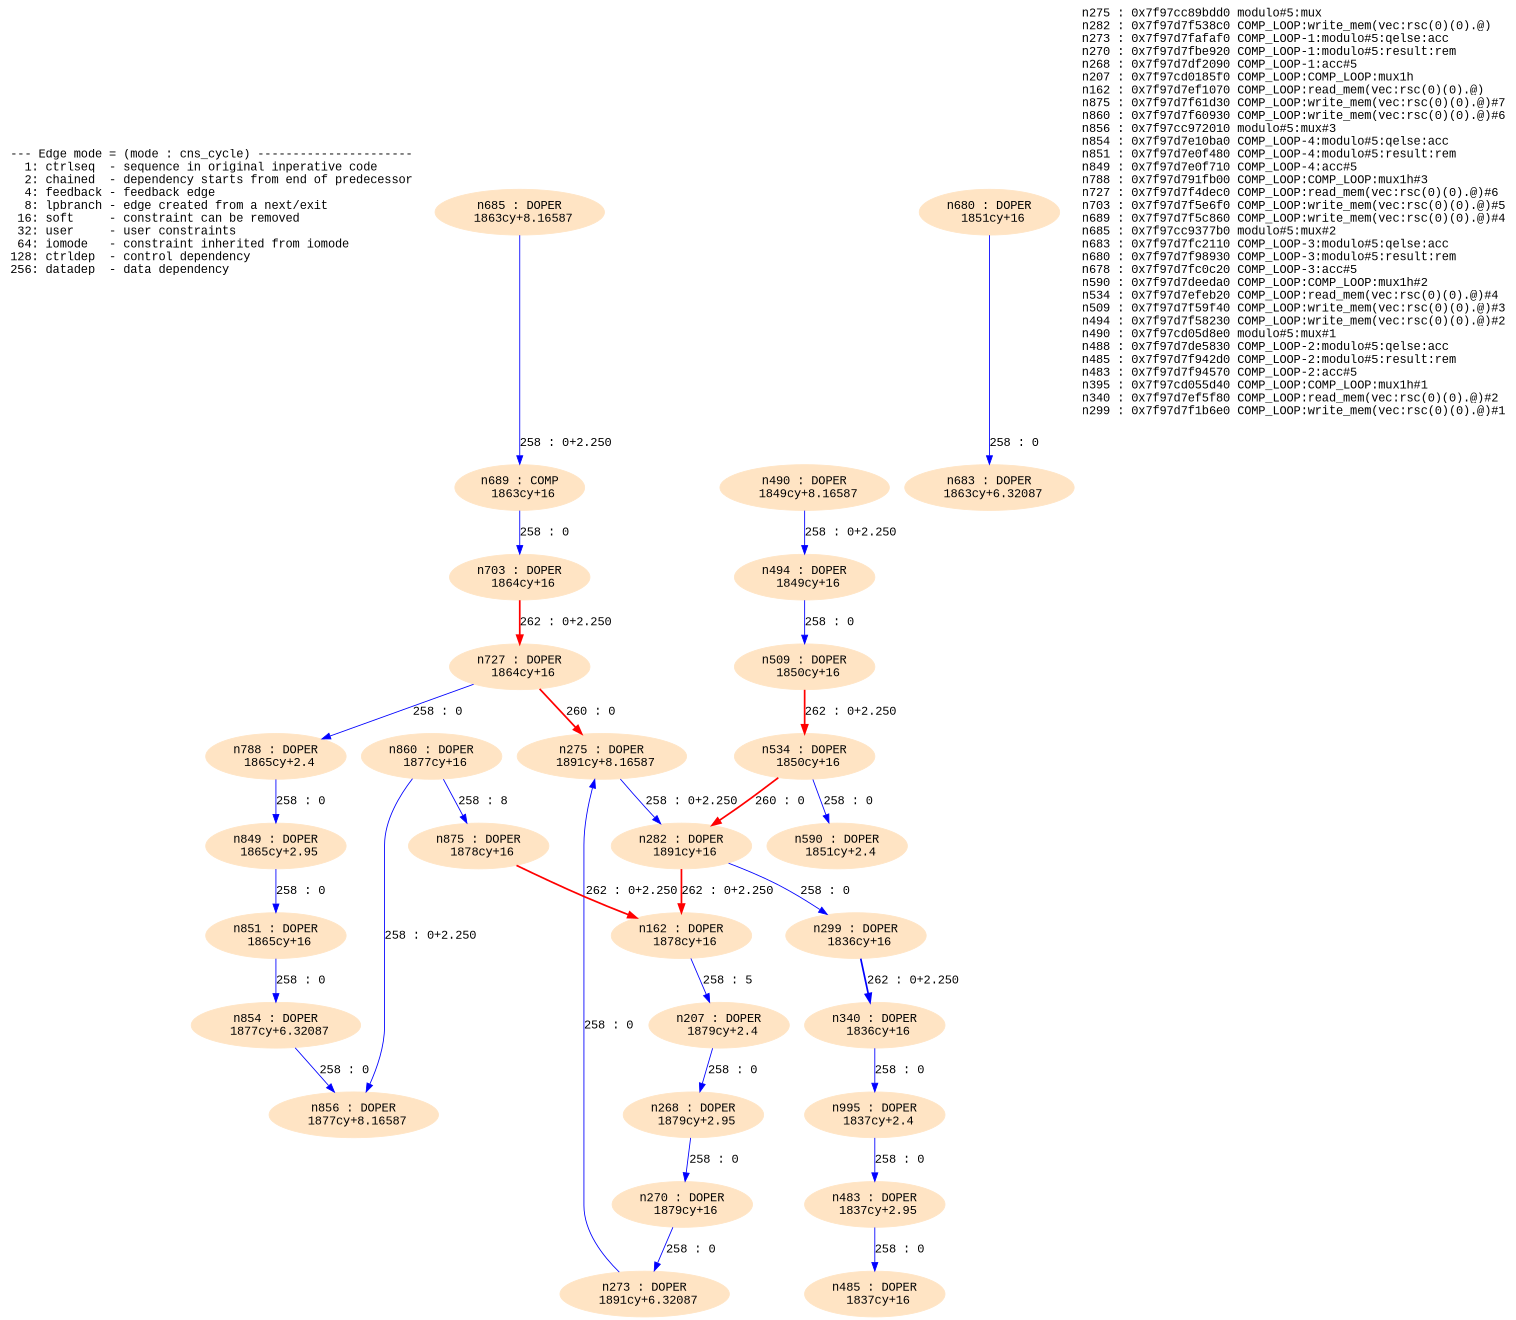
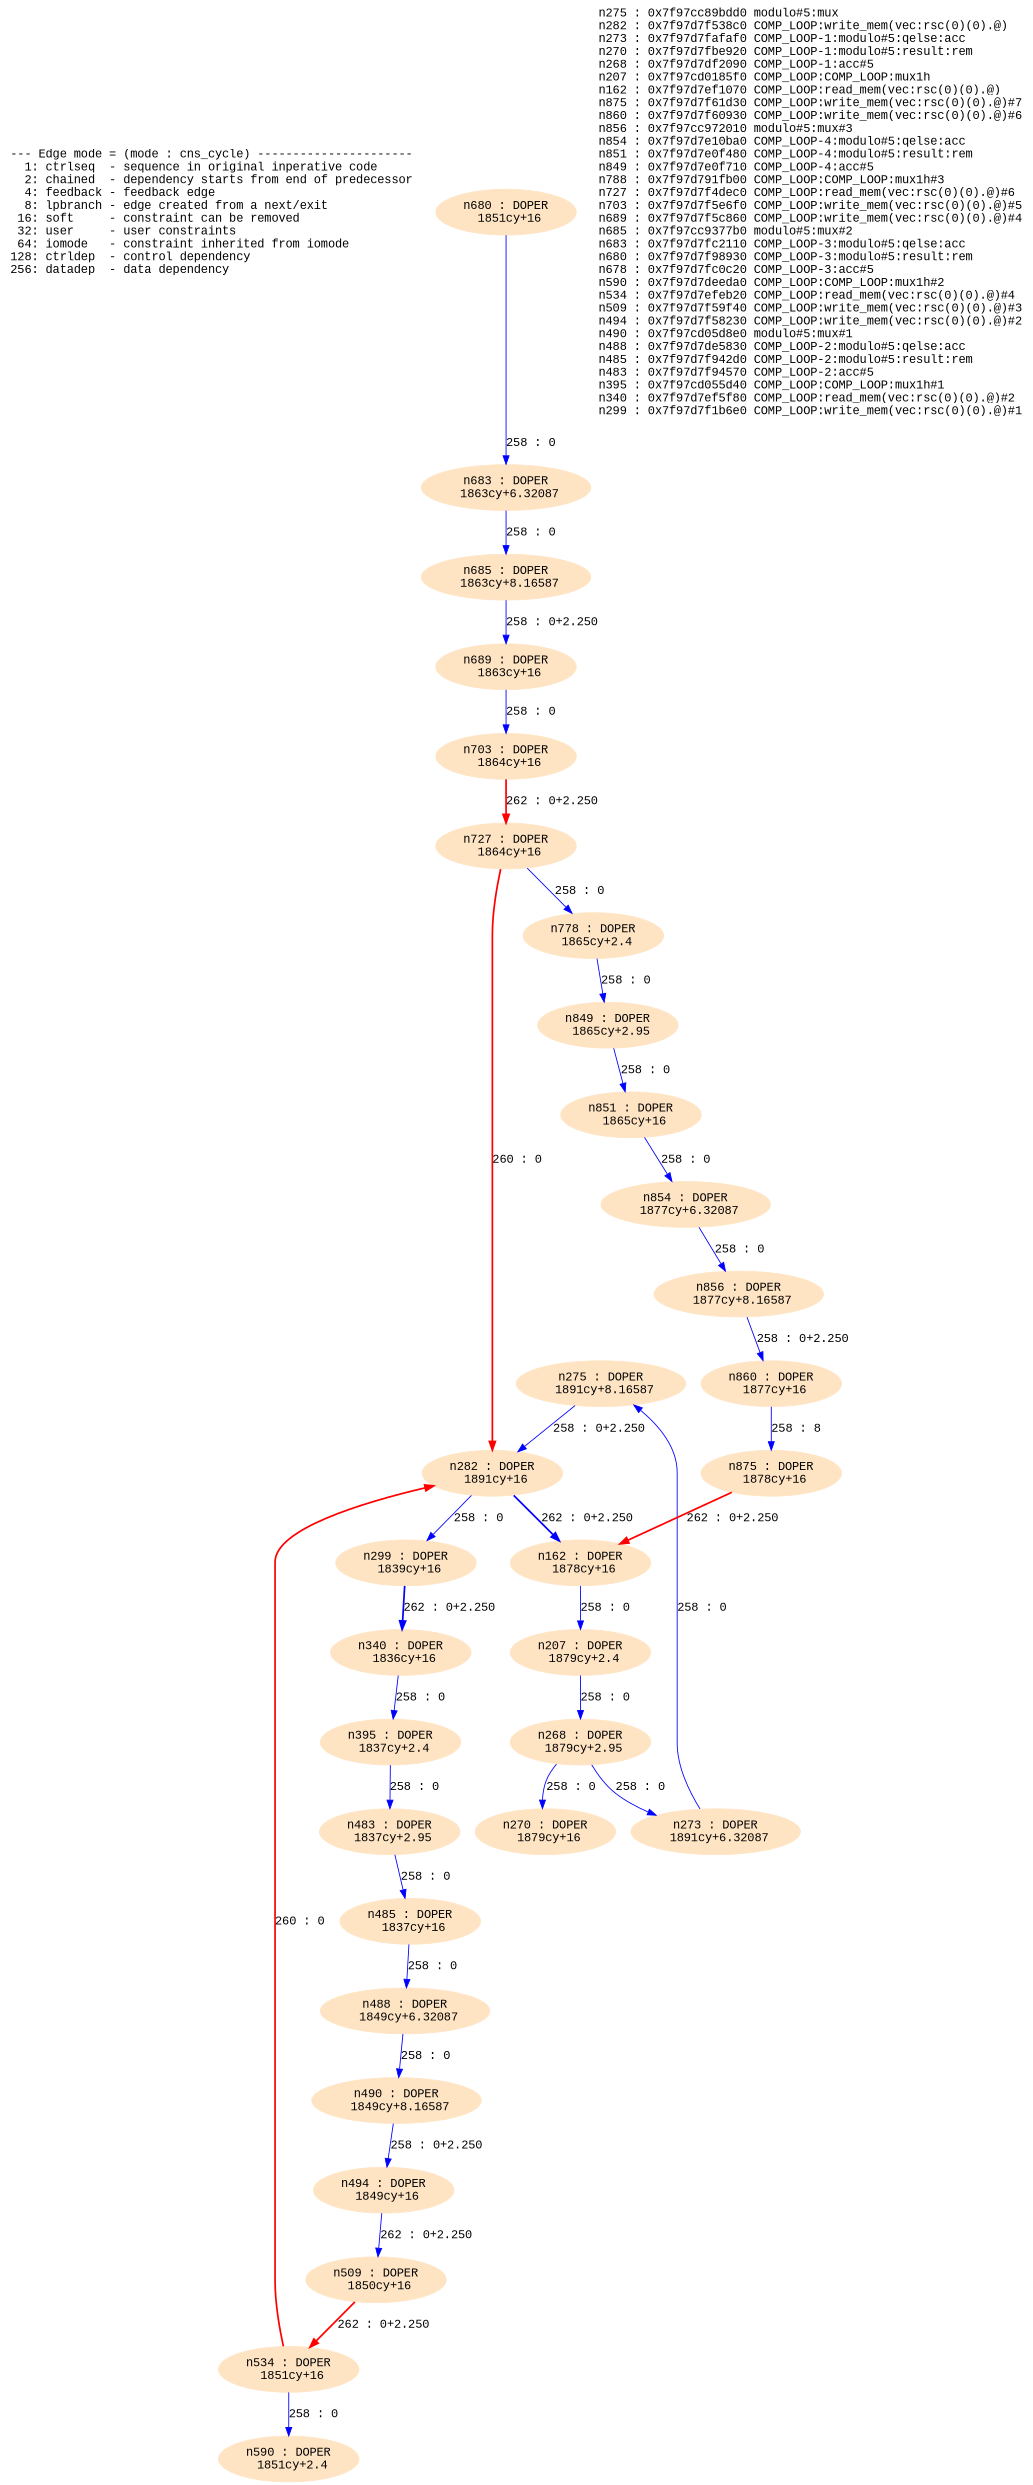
node "n689 : COMP 1863cy+16": label "n689 : COMP 1863cy+16" -> "n689 : DOPER 1863cy+16"
edge "n683 : DOPER 1863cy+6.32087" -> "n685 : DOPER 1863cy+8.16587": added, label "258 : 0"
edge "n494 : DOPER 1849cy+16" -> "n509 : DOPER 1850cy+16": label "258 : 0" -> "262 : 0+2.250"
edge "n727 : DOPER 1864cy+16" -> "n275 : DOPER 1891cy+8.16587": now "n727 : DOPER 1864cy+16" -> "n282 : DOPER 1891cy+16"
node "n788 : DOPER 1865cy+2.4": label "n788 : DOPER 1865cy+2.4" -> "n778 : DOPER 1865cy+2.4"
node "n534 : DOPER 1850cy+16": label "n534 : DOPER 1850cy+16" -> "n534 : DOPER 1851cy+16"
edge "n282 : DOPER 1891cy+16" -> "n162 : DOPER 1878cy+16": color red -> blue
edge "n860 : DOPER 1877cy+16" -> "n856 : DOPER 1877cy+8.16587": reversed
node "n299 : DOPER 1836cy+16": label "n299 : DOPER 1836cy+16" -> "n299 : DOPER 1839cy+16"
edge "n162 : DOPER 1878cy+16" -> "n207 : DOPER 1879cy+2.4": label "258 : 5" -> "258 : 0"
node "n995 : DOPER 1837cy+2.4": label "n995 : DOPER 1837cy+2.4" -> "n395 : DOPER 1837cy+2.4"
edge "n270 : DOPER 1879cy+16" -> "n273 : DOPER 1891cy+6.32087": now "n268 : DOPER 1879cy+2.95" -> "n273 : DOPER 1891cy+6.32087"
node "n488 : DOPER 1849cy+6.32087": added
